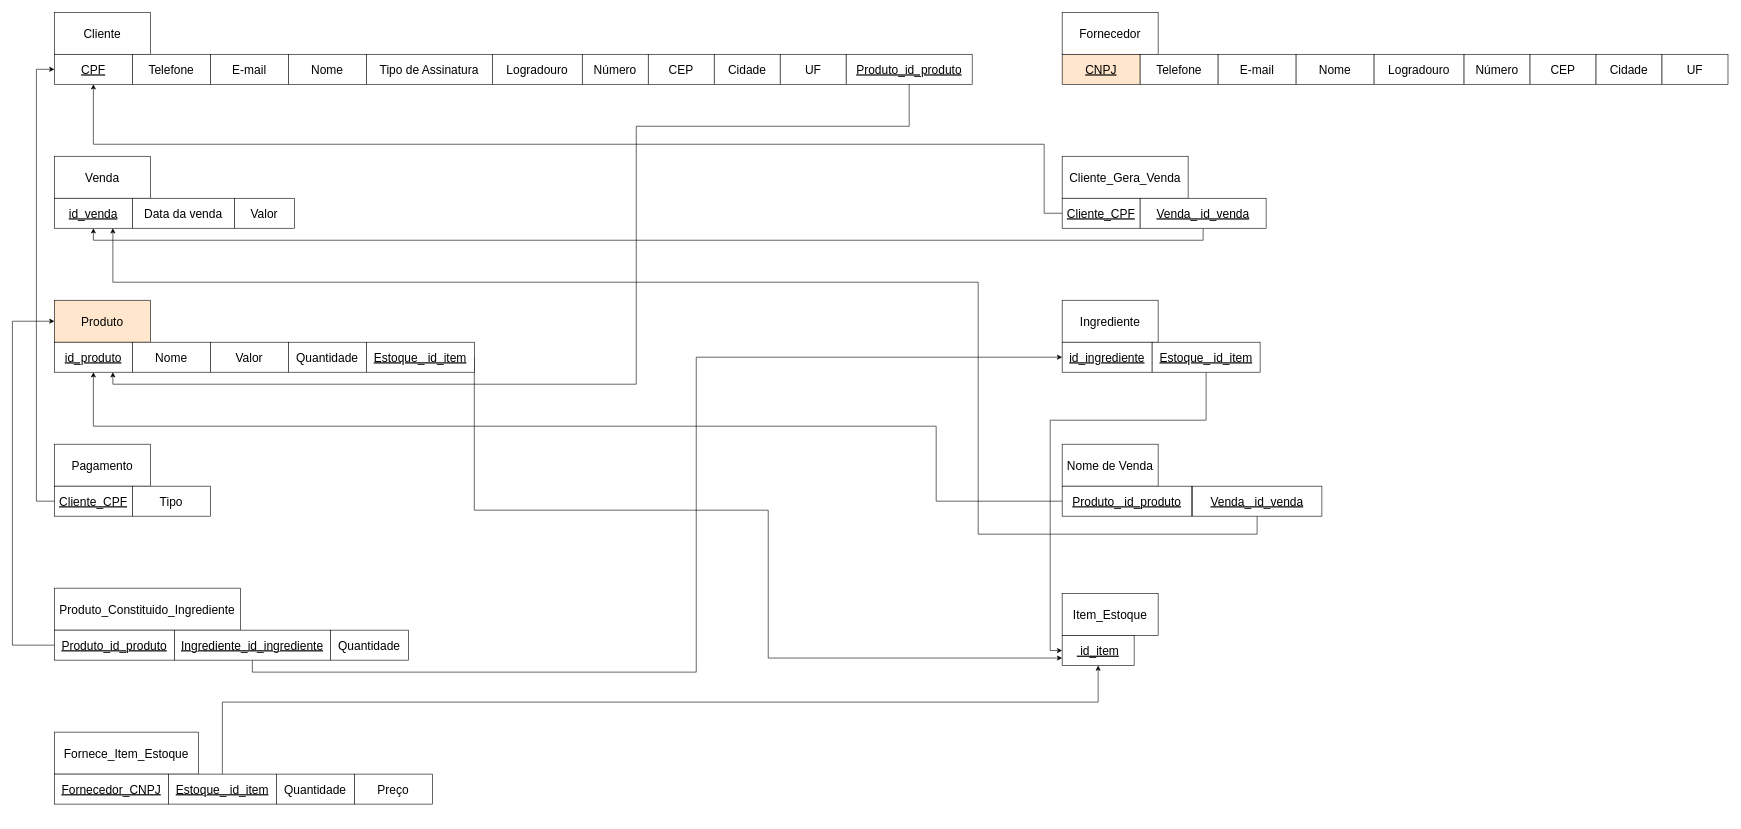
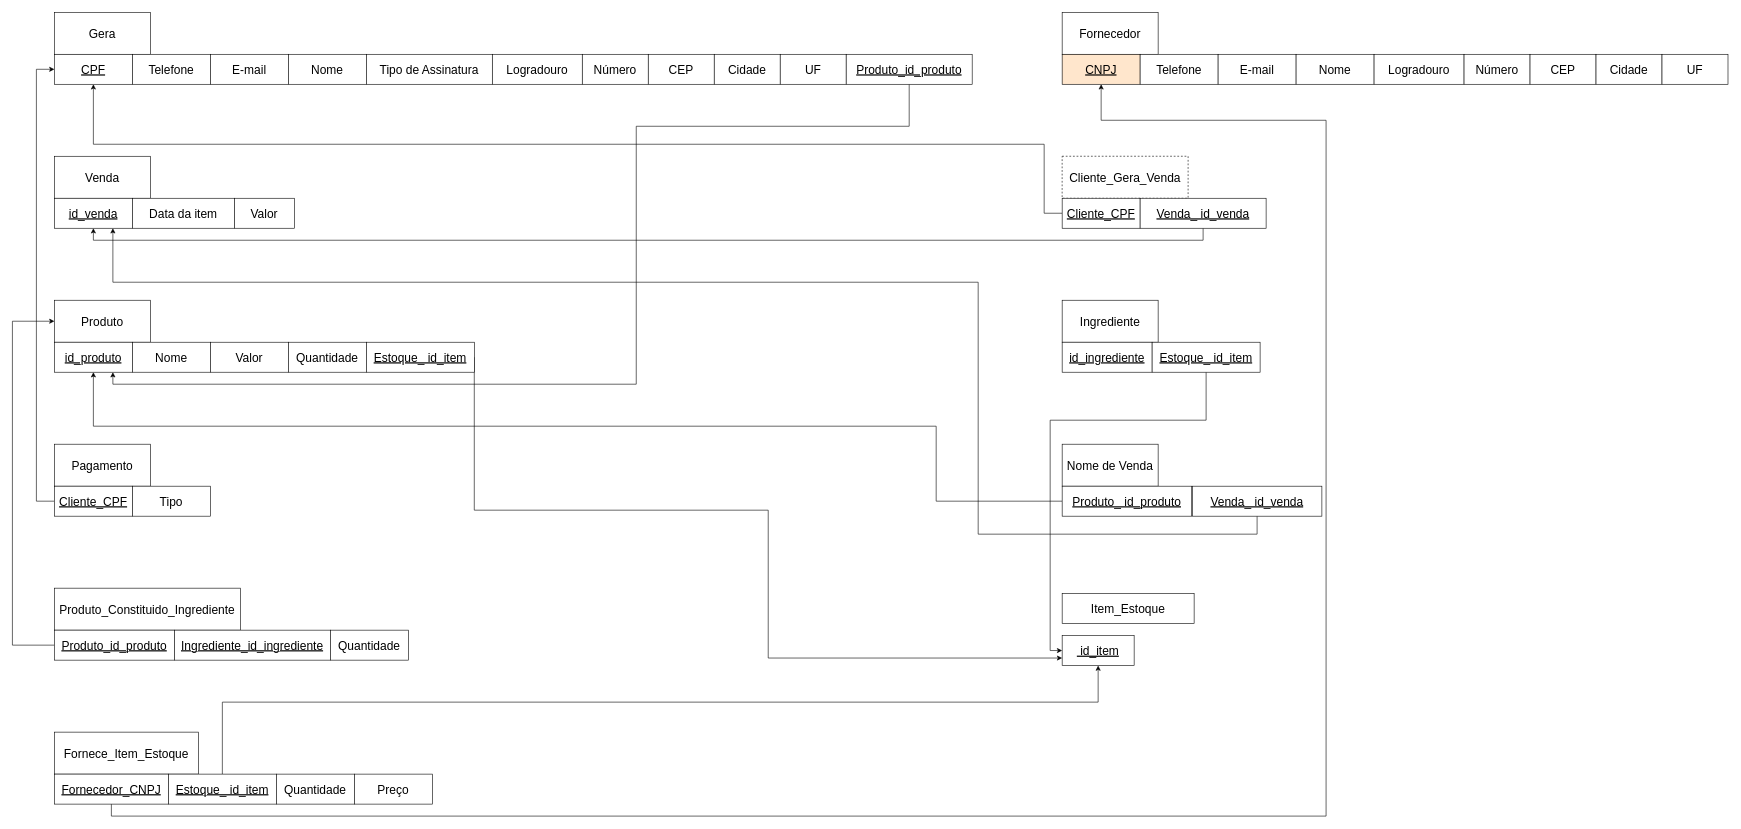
node "Cliente": label "Cliente" -> "Gera"
node "Cliente_Gera_Venda": style solid -> dashed
node "Data da venda": label "Data da venda" -> "Data da item"
node "Produto": fillcolor #ffe6cc -> #ffffff
node "Item_Estoque": size 96x42 -> 132x30
edge "Ingrediente_id_ingrediente" -> "id_ingrediente": removed
edge "Fornecedor_CNPJ" -> "CNPJ": added
